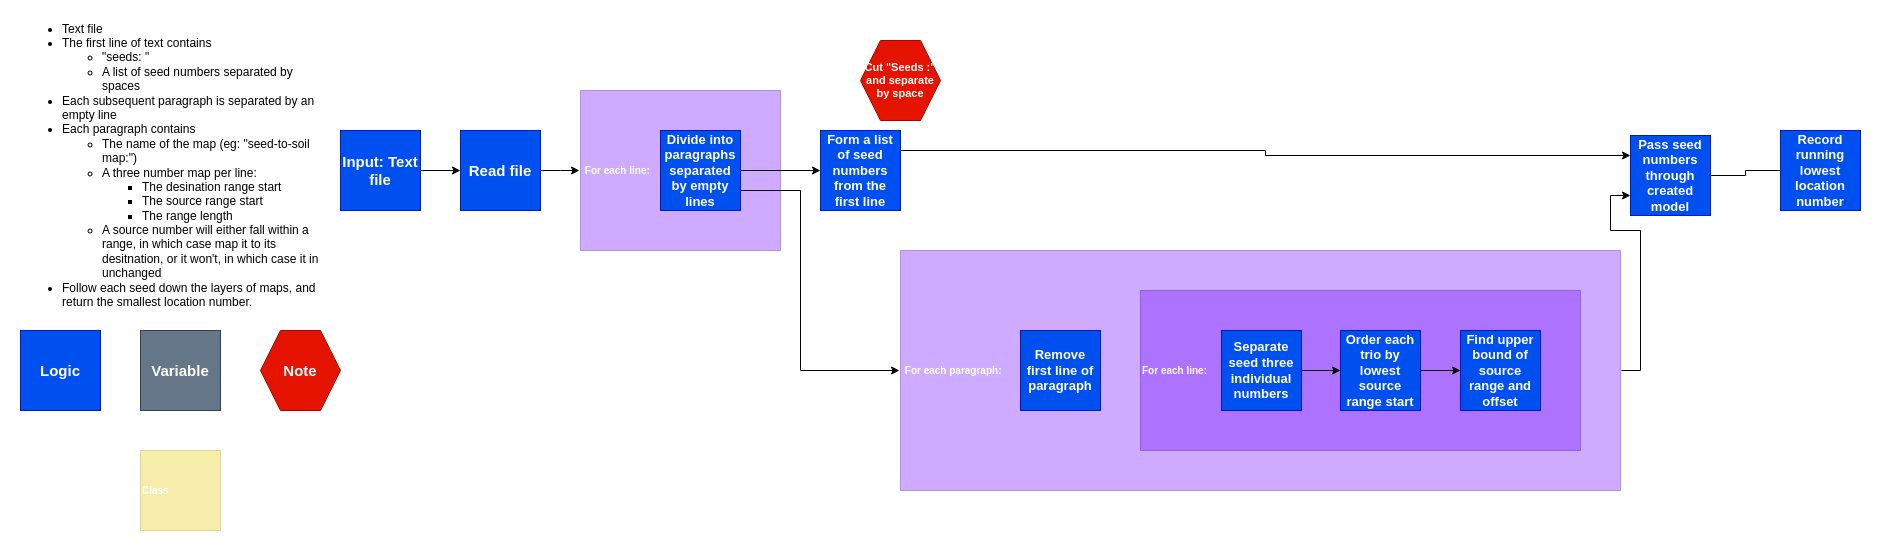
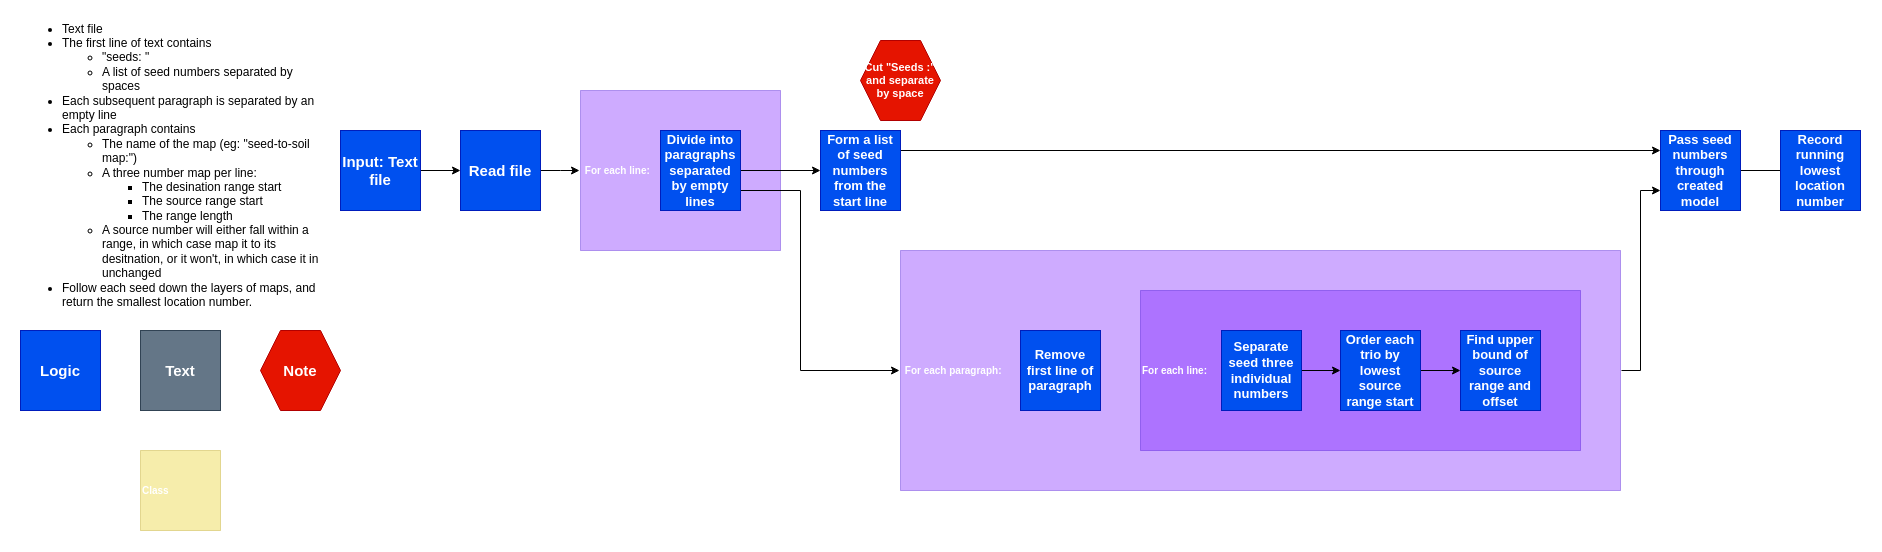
node "Form a list of seed numbers from the first line": label "Form a list of seed numbers from the first line" -> "Form a list of seed numbers from the start line"
node "Pass seed numbers through created model": moved (1671, 176) -> (1701, 171)
node "Variable": label "Variable" -> "Text"
